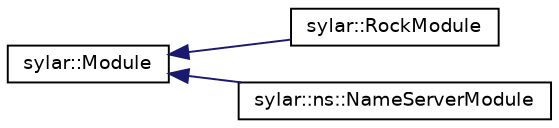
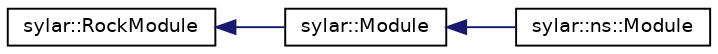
edge "sylar::RockModule" -> "sylar::Module": reversed
node "sylar::ns::NameServerModule": label "sylar::ns::NameServerModule" -> "sylar::ns::Module"
